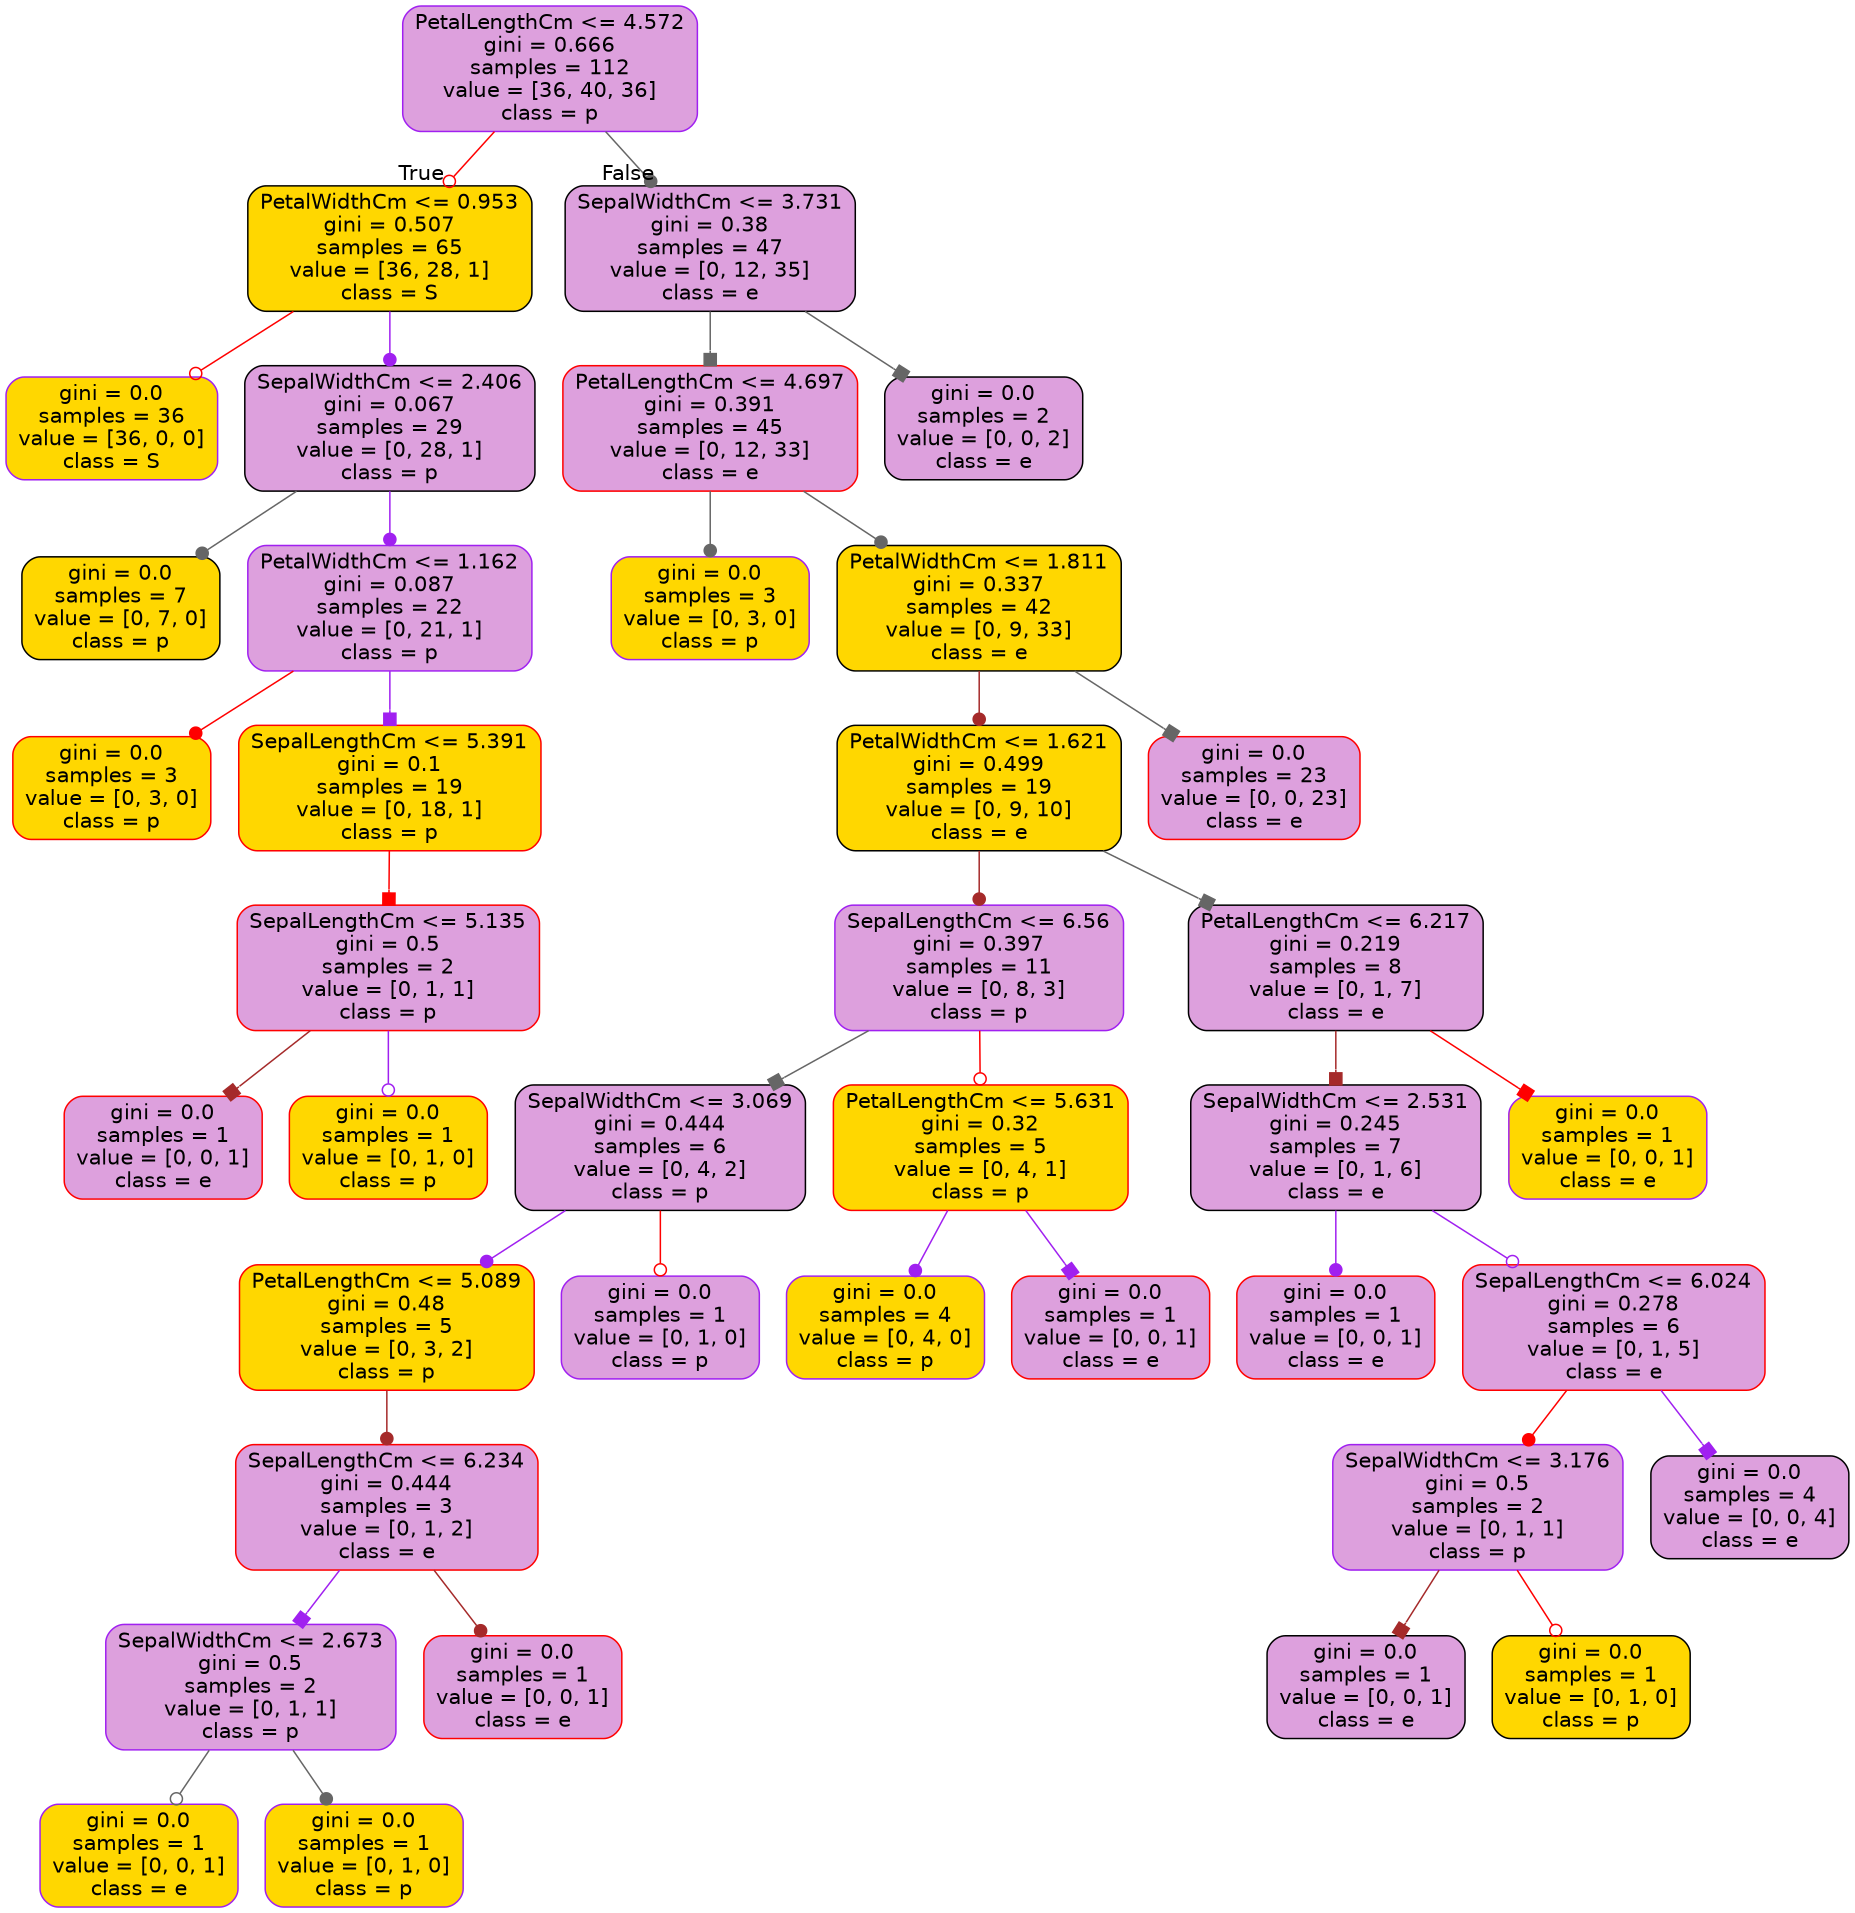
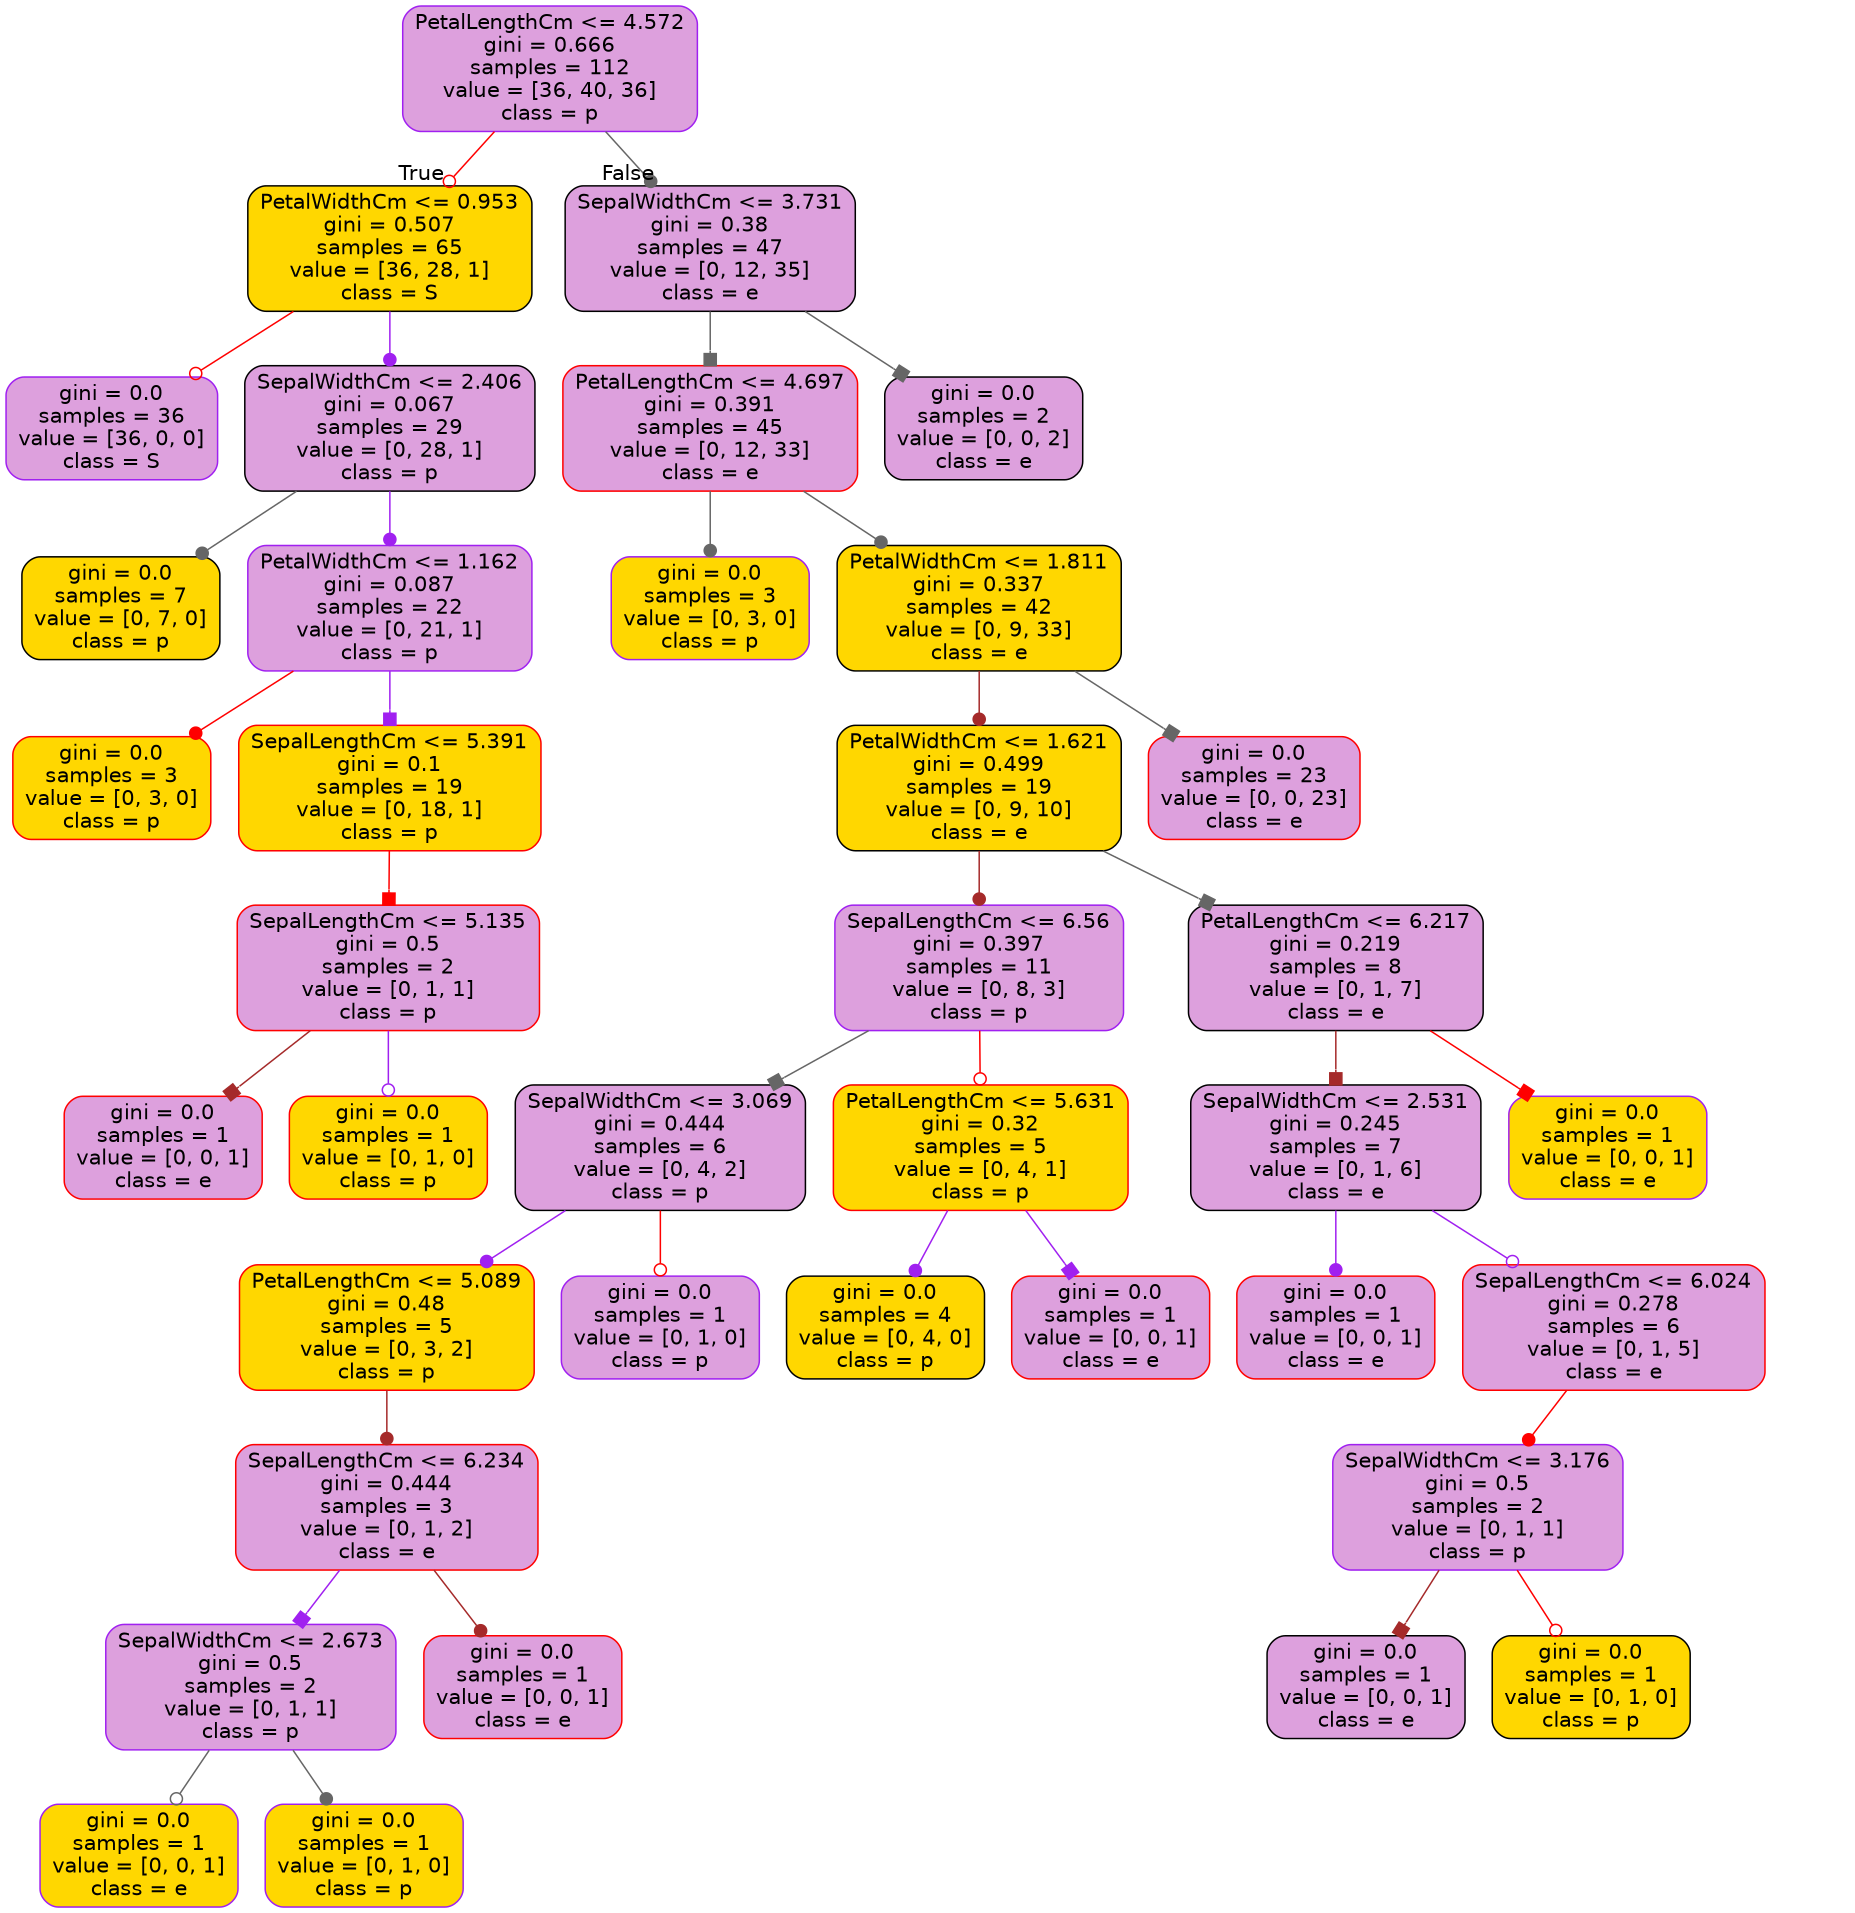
node "gini = 0.0 samples = 36 value = [36, 0, 0] class = S": fillcolor gold -> plum
node "gini = 0.0 samples = 4 value = [0, 4, 0] class = p": color purple -> black
node "gini = 0.0 samples = 4 value = [0, 0, 4] class = e": removed
